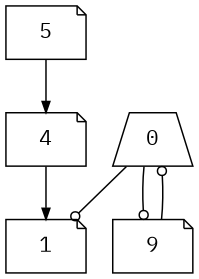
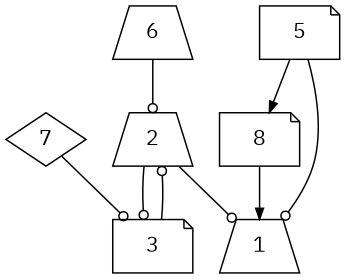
node "6": added
node "7": added
node "4": label "4" -> "8"
node "0": label "0" -> "2"
edge "5" -> "1": added
node "1": shape note -> trapezium
node "9": label "9" -> "3"
